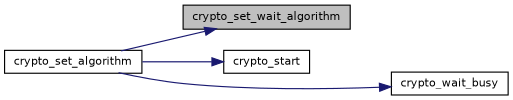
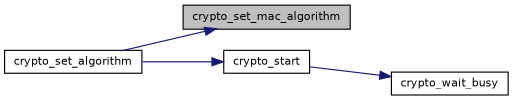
node "crypto_set_wait_algorithm": label "crypto_set_wait_algorithm" -> "crypto_set_mac_algorithm"
edge "crypto_set_algorithm" -> "crypto_wait_busy": now "crypto_start" -> "crypto_wait_busy"
